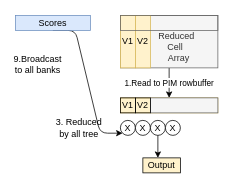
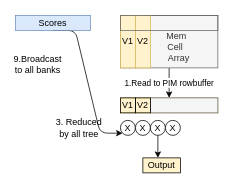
node "Reduced Cell Array": label "Reduced Cell Array" -> "Mem Cell Array"
